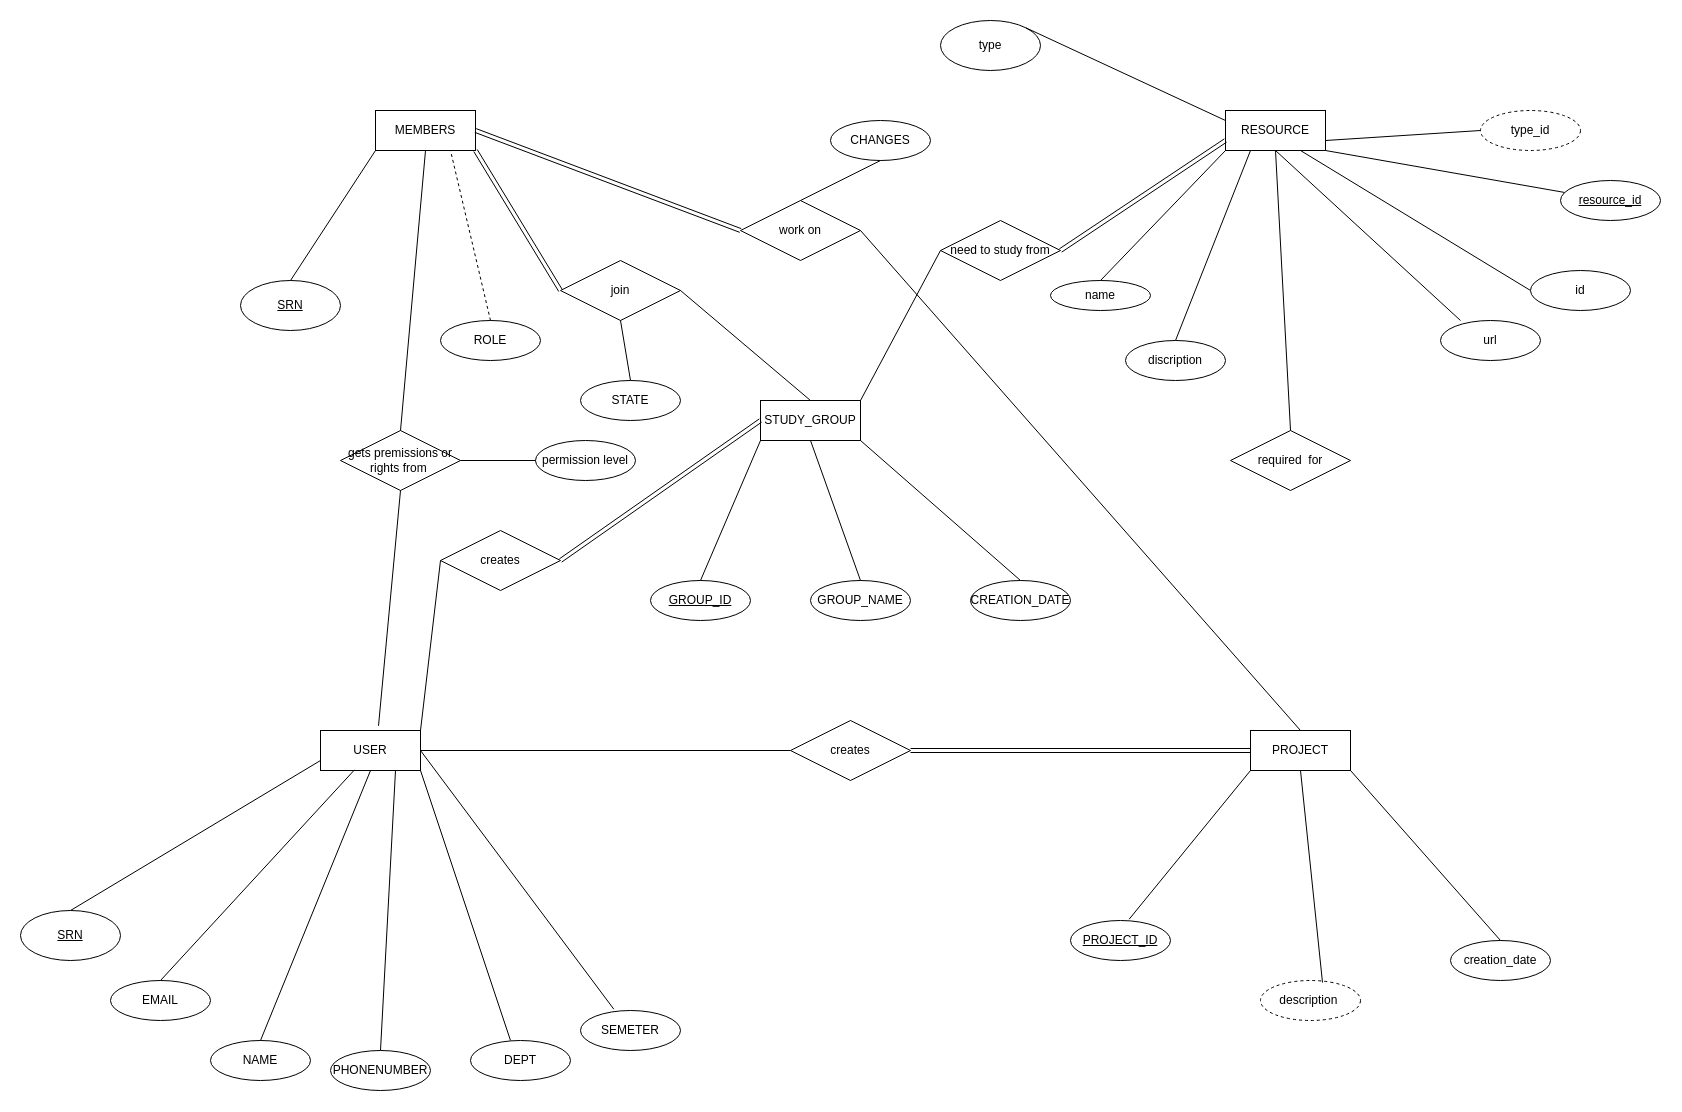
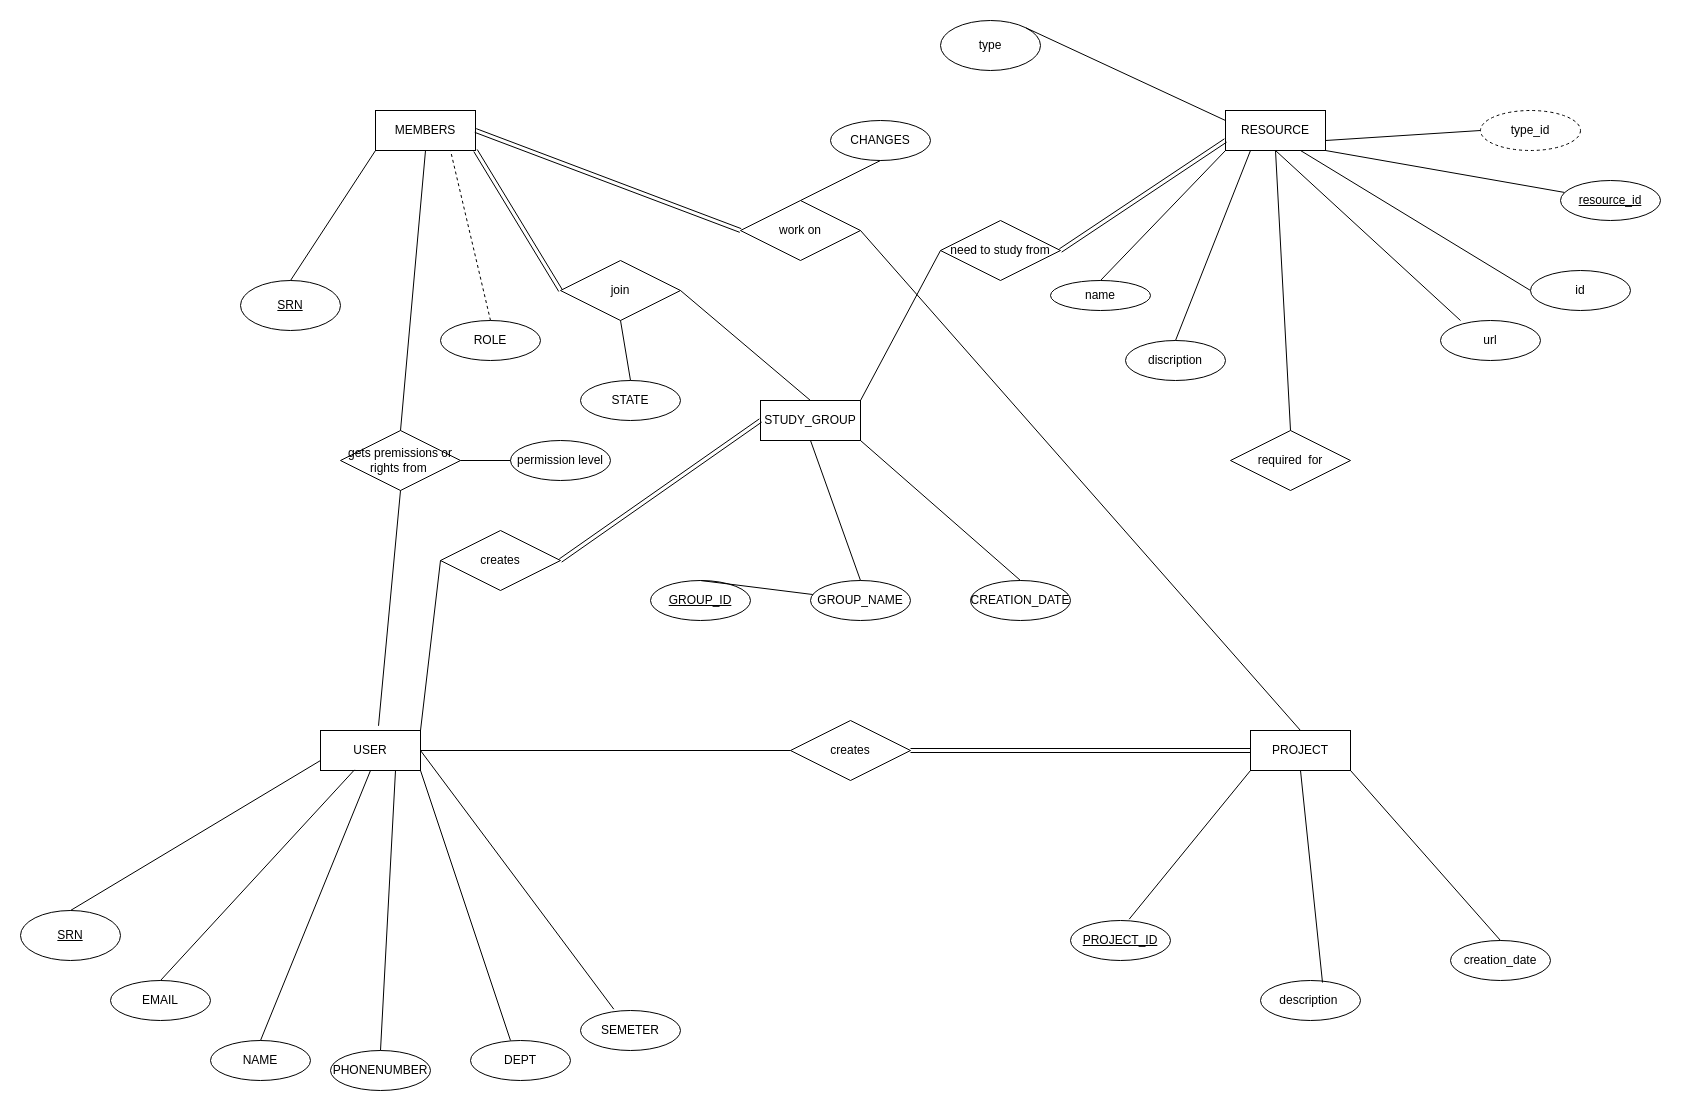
node "permission level": moved (586, 461) -> (561, 461)
edge "STUDY_GROUP" -- "GROUP_ID": now "GROUP_NAME" -- "GROUP_ID"
node "description": style dashed -> solid
